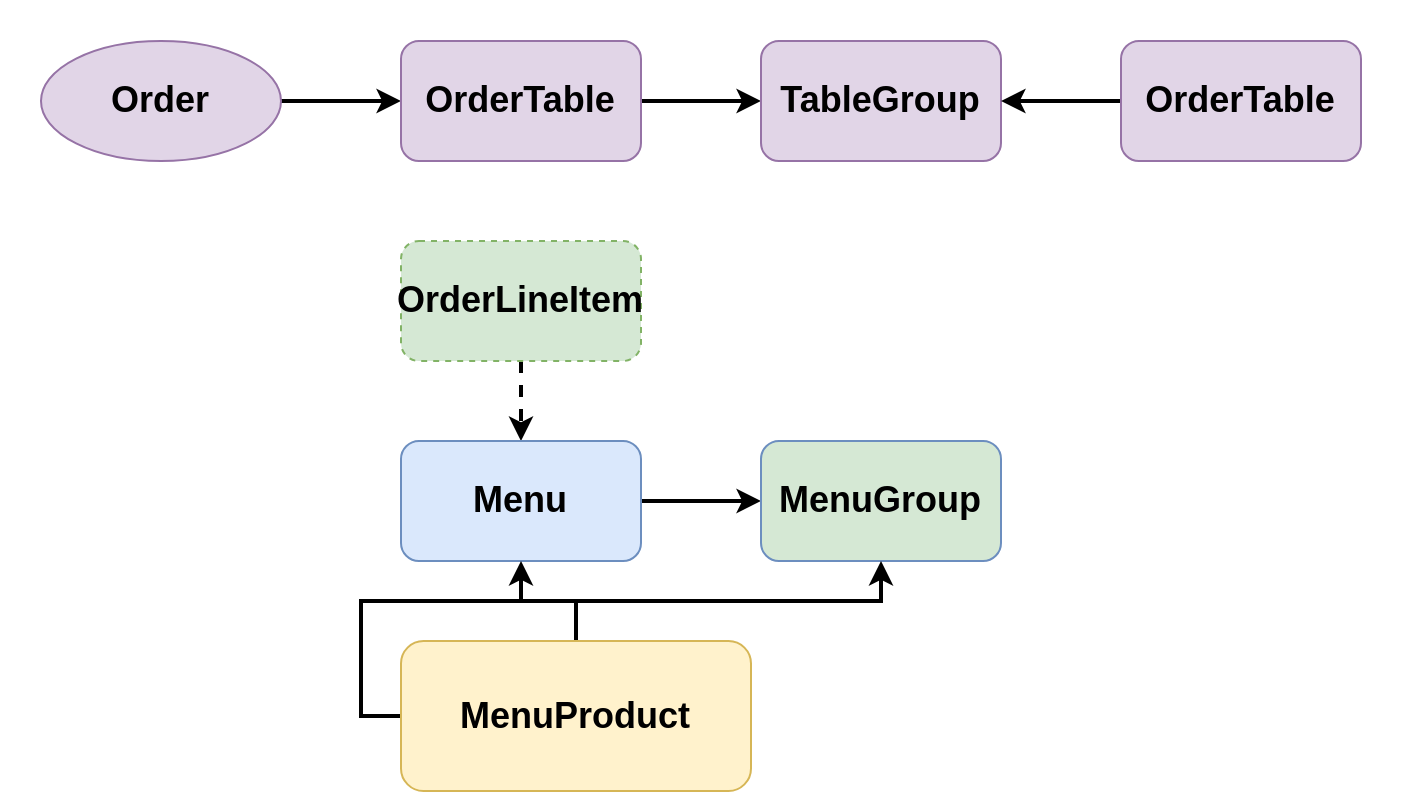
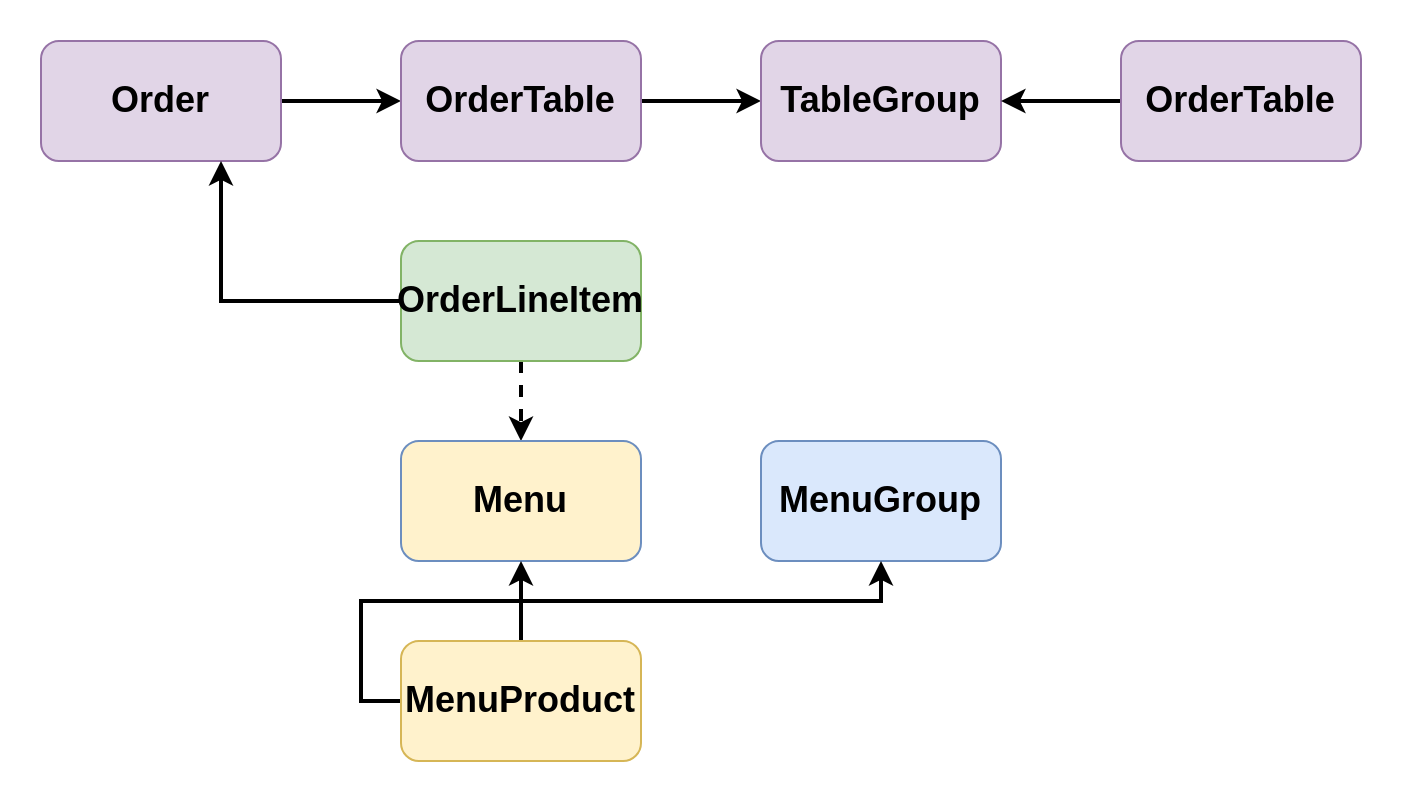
node "Order": shape ellipse -> rounded rectangle
edge "OrderLineItem" -> "Order": added
node "OrderLineItem": style dashed -> solid
node "Menu": fillcolor #dae8fc -> #fff2cc
edge "Menu" -> "MenuGroup": removed
node "MenuGroup": fillcolor #d5e8d4 -> #dae8fc
node "MenuProduct": size 350x150 -> 240x120
